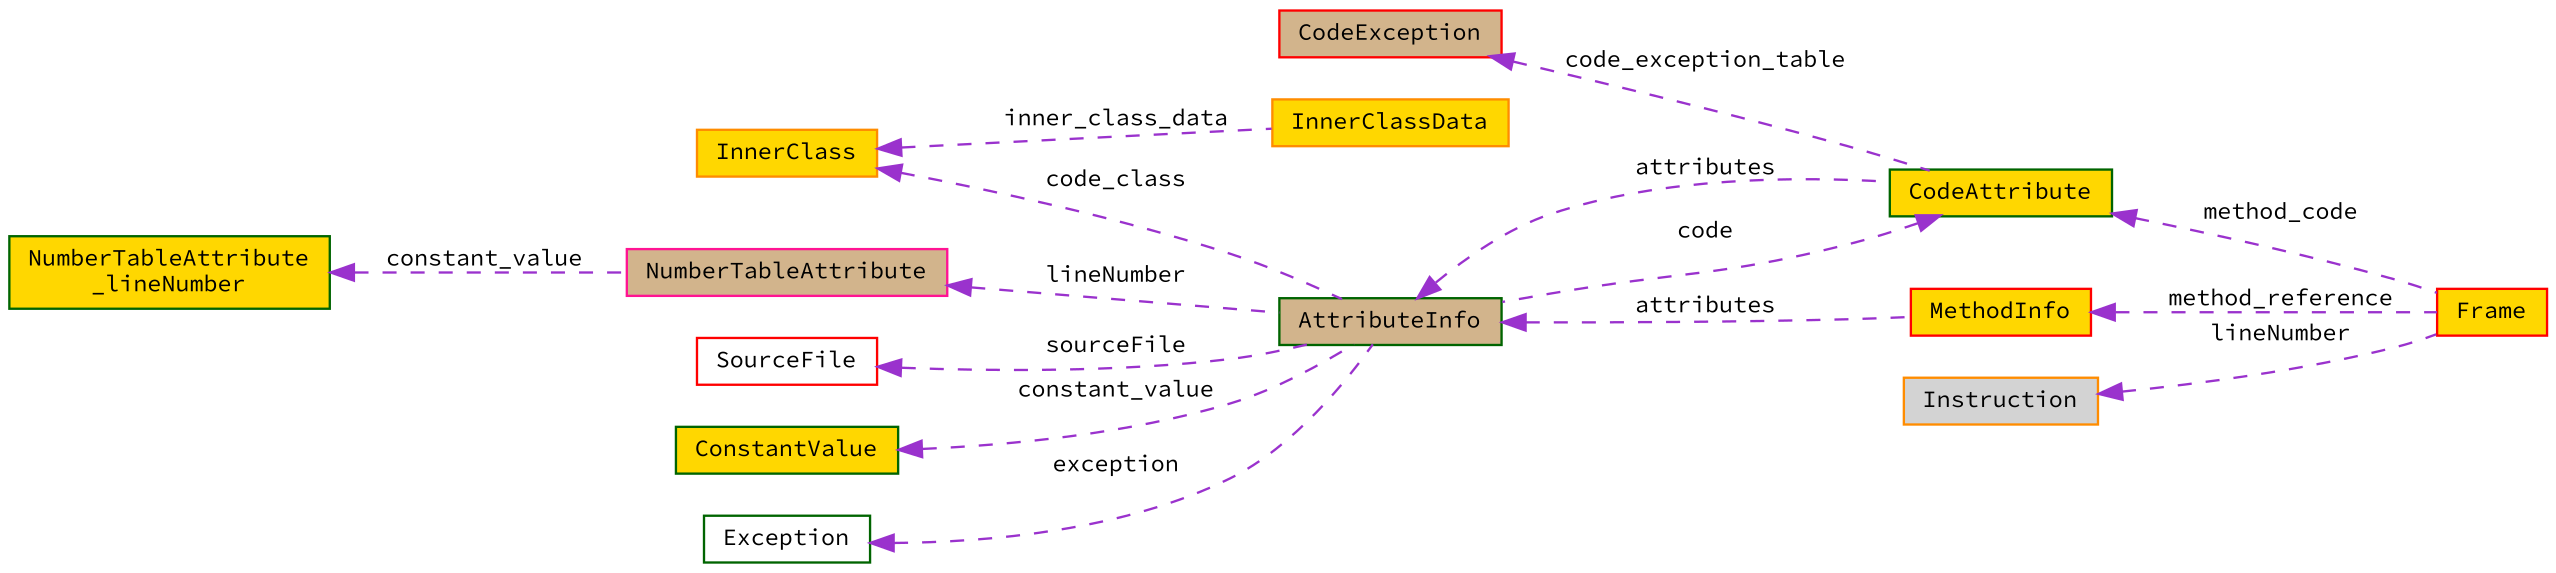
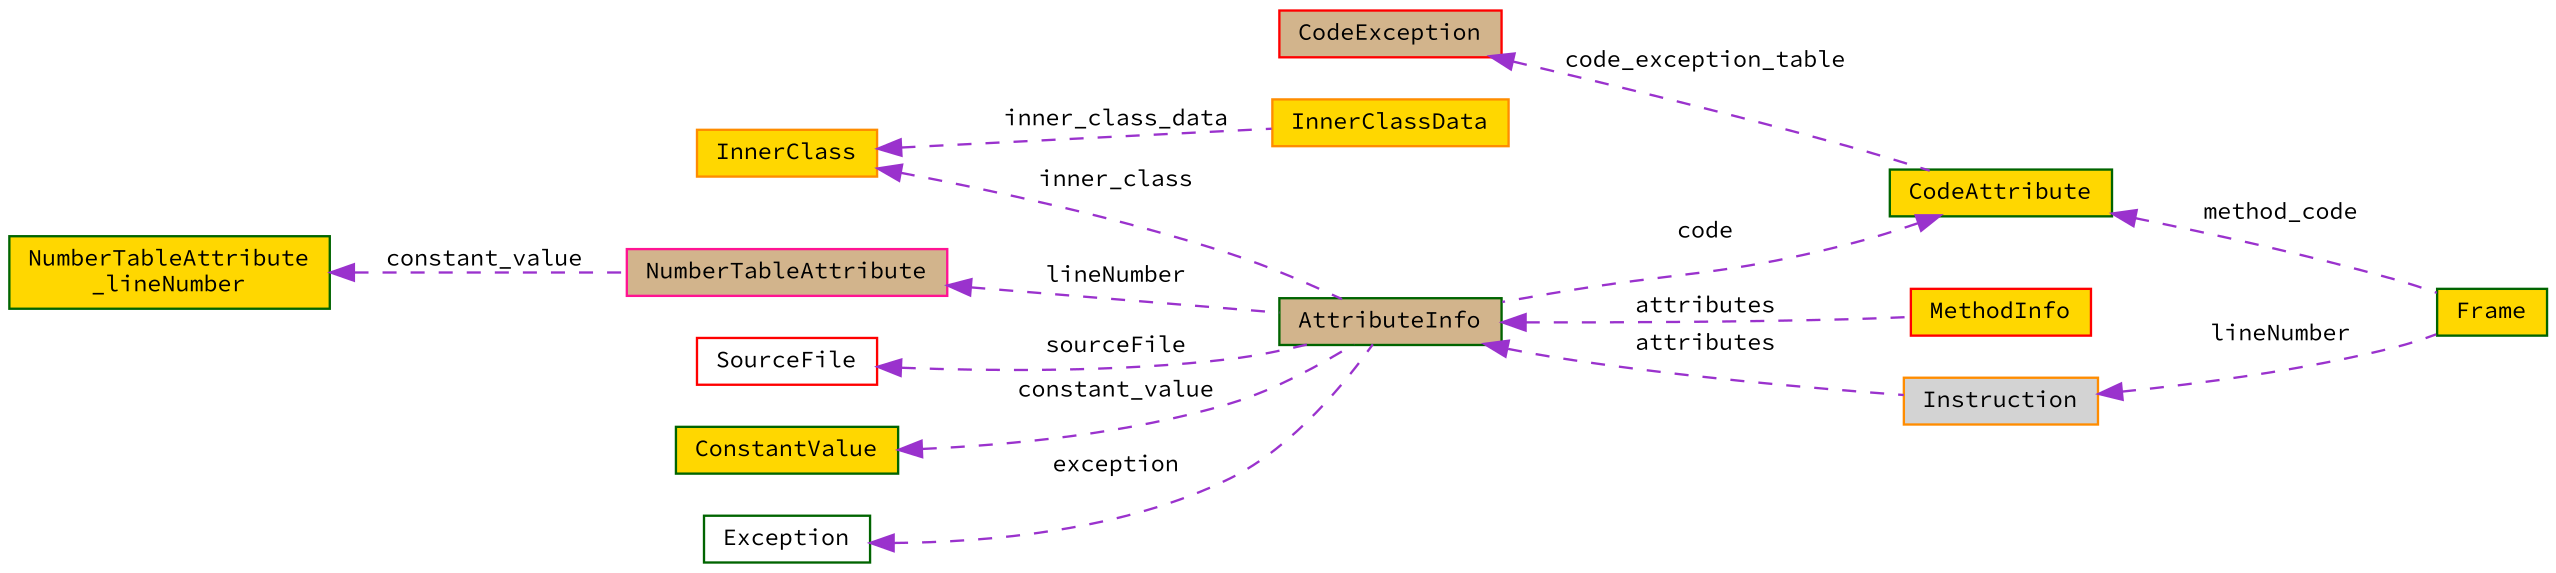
edge "AttributeInfo" -> "InnerClass": label " code_class" -> " inner_class"
edge "CodeAttribute" -> "AttributeInfo": now "Instruction" -> "AttributeInfo"
edge "Frame" -> "MethodInfo": removed, label "method_reference"
node "Frame": color red -> darkgreen
